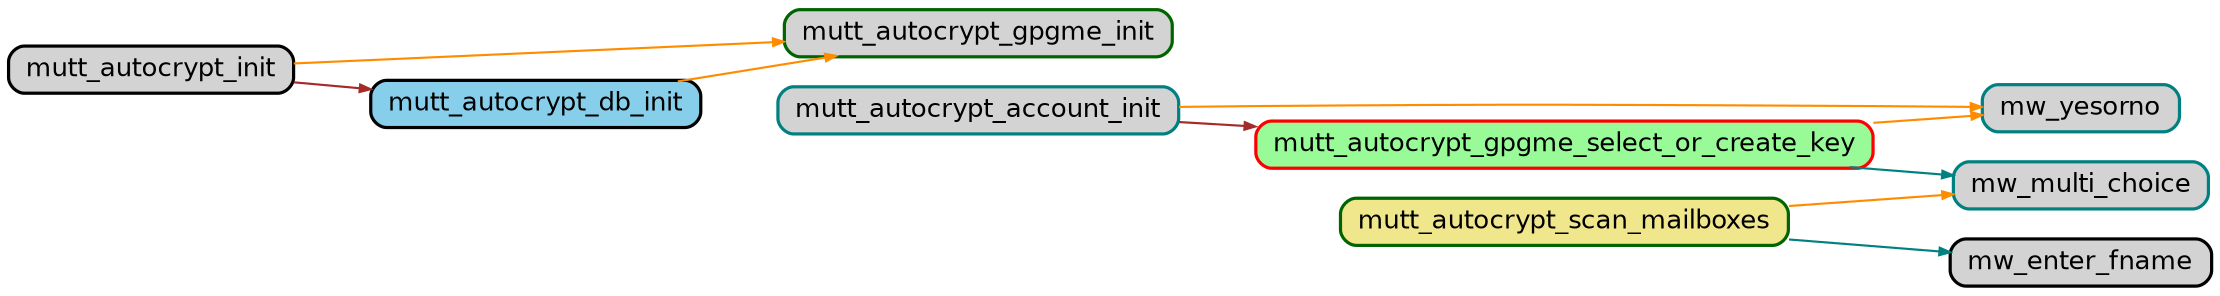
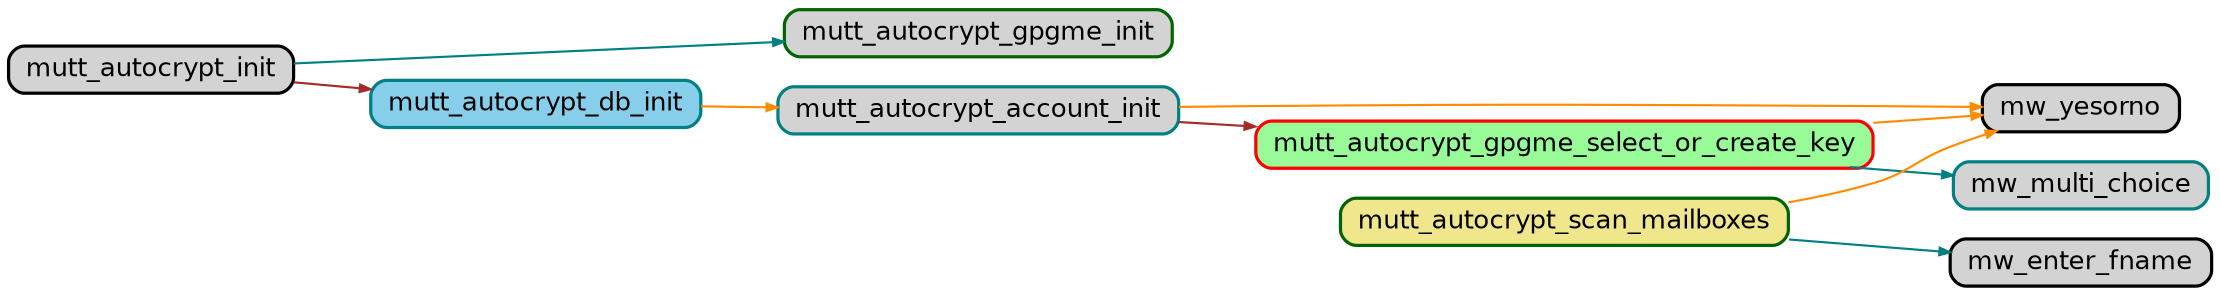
edge "mutt_autocrypt_init" -> "mutt_autocrypt_gpgme_init": color darkorange -> teal
edge "mutt_autocrypt_db_init" -> "mutt_autocrypt_gpgme_init": now "mutt_autocrypt_db_init" -> "mutt_autocrypt_account_init"
node "mutt_autocrypt_db_init": color black -> teal
node "mw_yesorno": color teal -> black
edge "mutt_autocrypt_scan_mailboxes" -> "mw_multi_choice": now "mutt_autocrypt_scan_mailboxes" -> "mw_yesorno"
